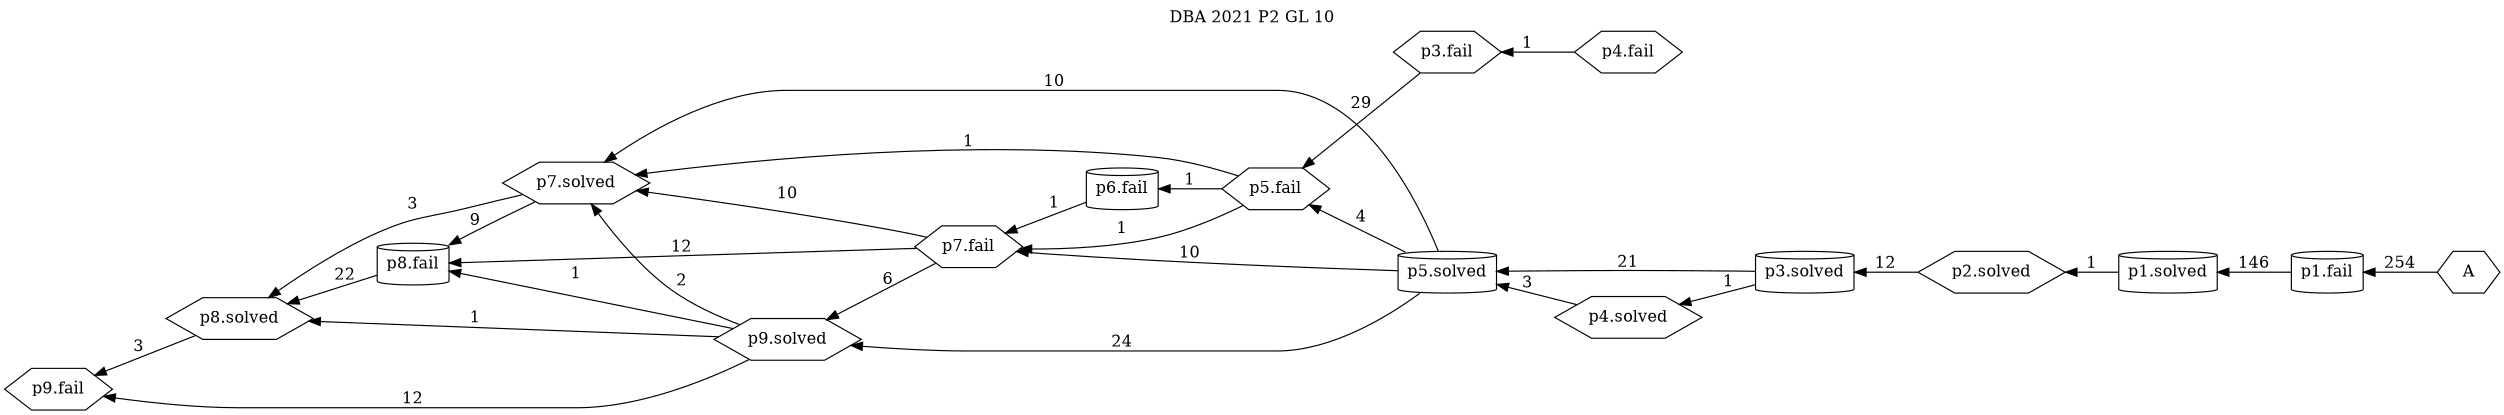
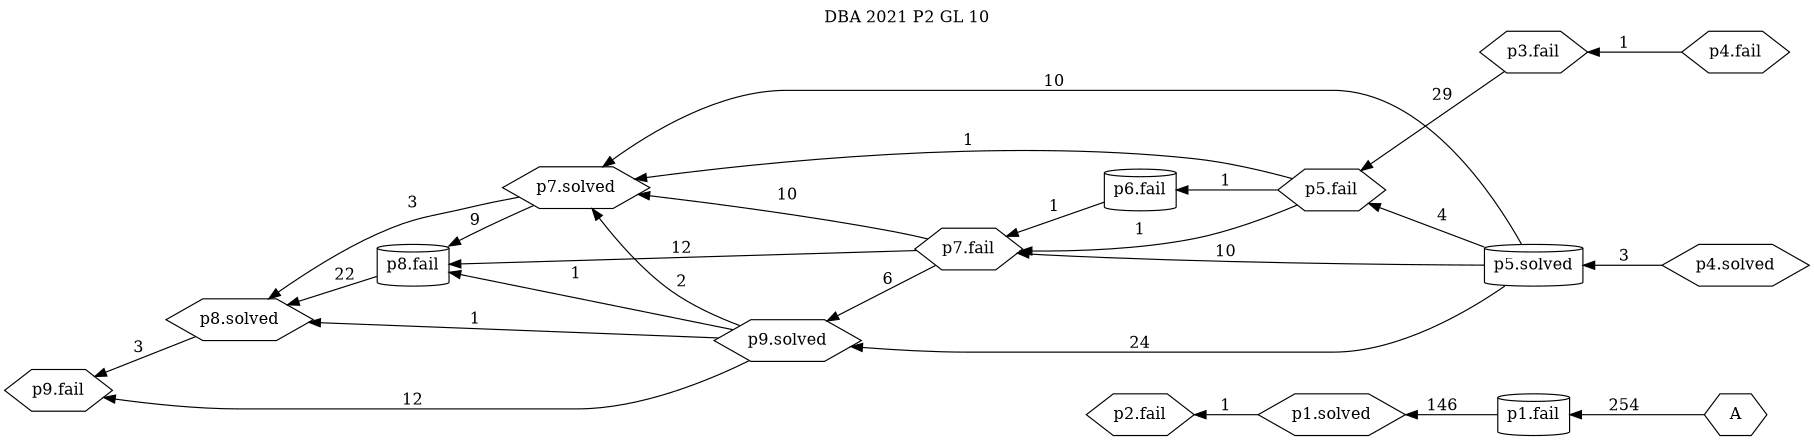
node "p3.solved": removed
node "p2.solved": label "p2.solved" -> "p2.fail"
node "p1.solved": shape cylinder -> hexagon
